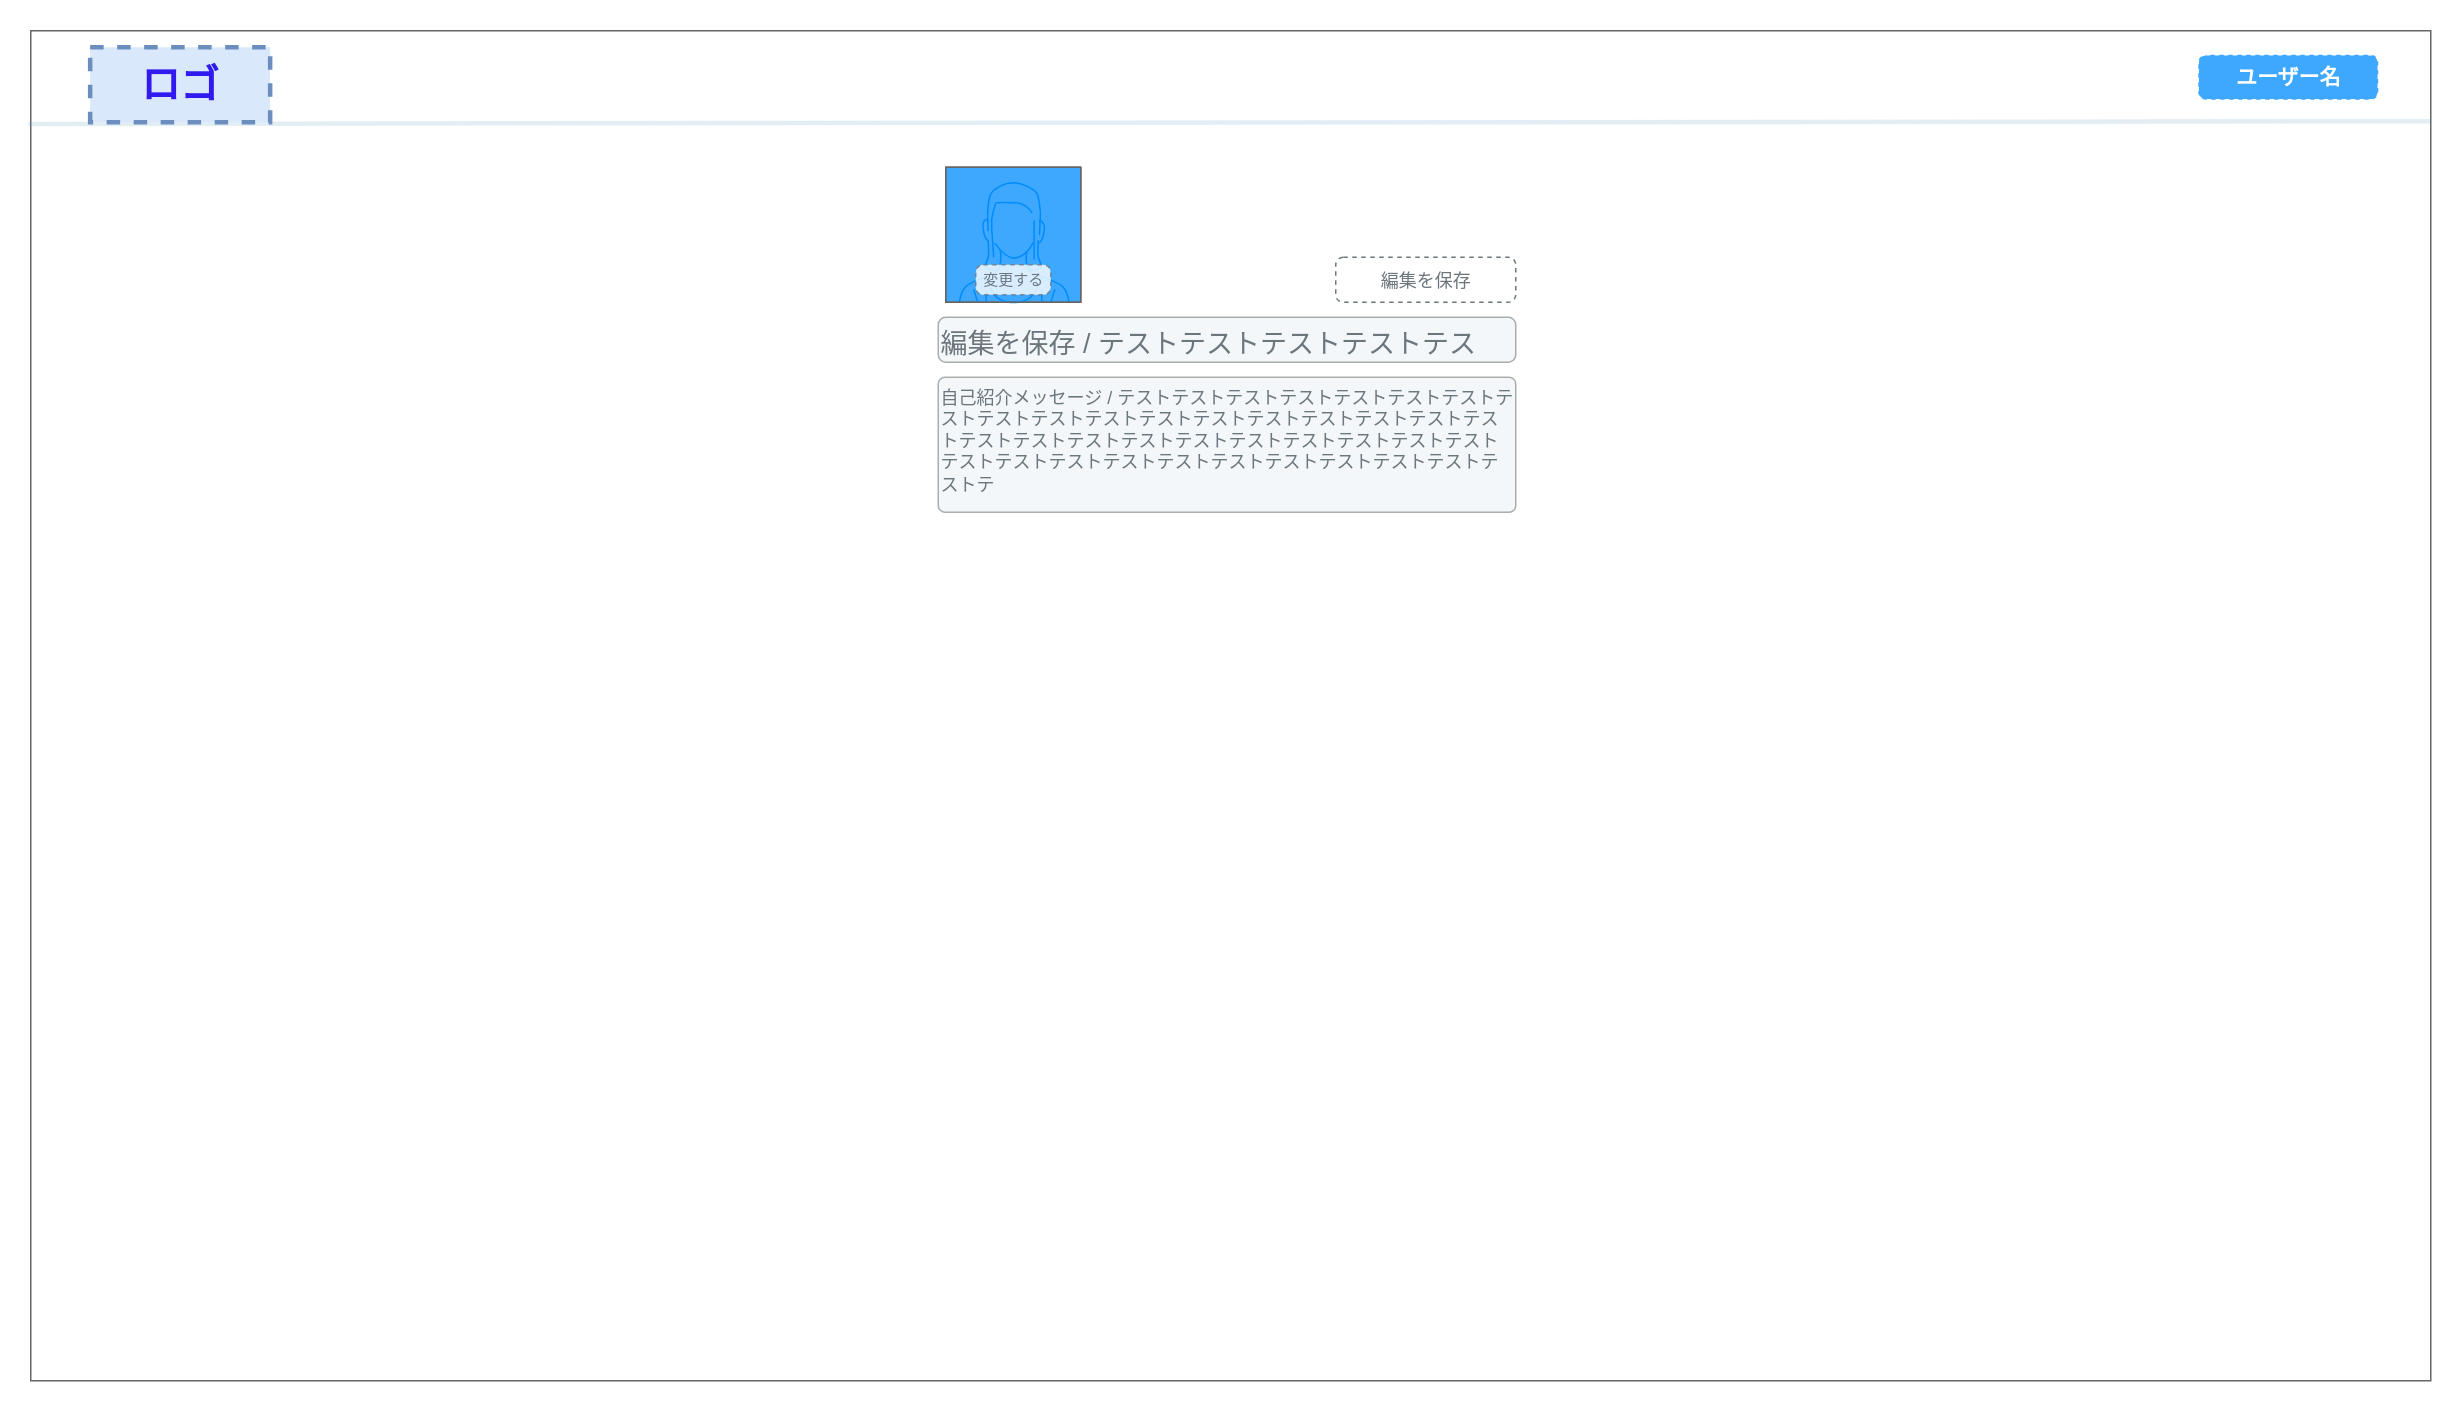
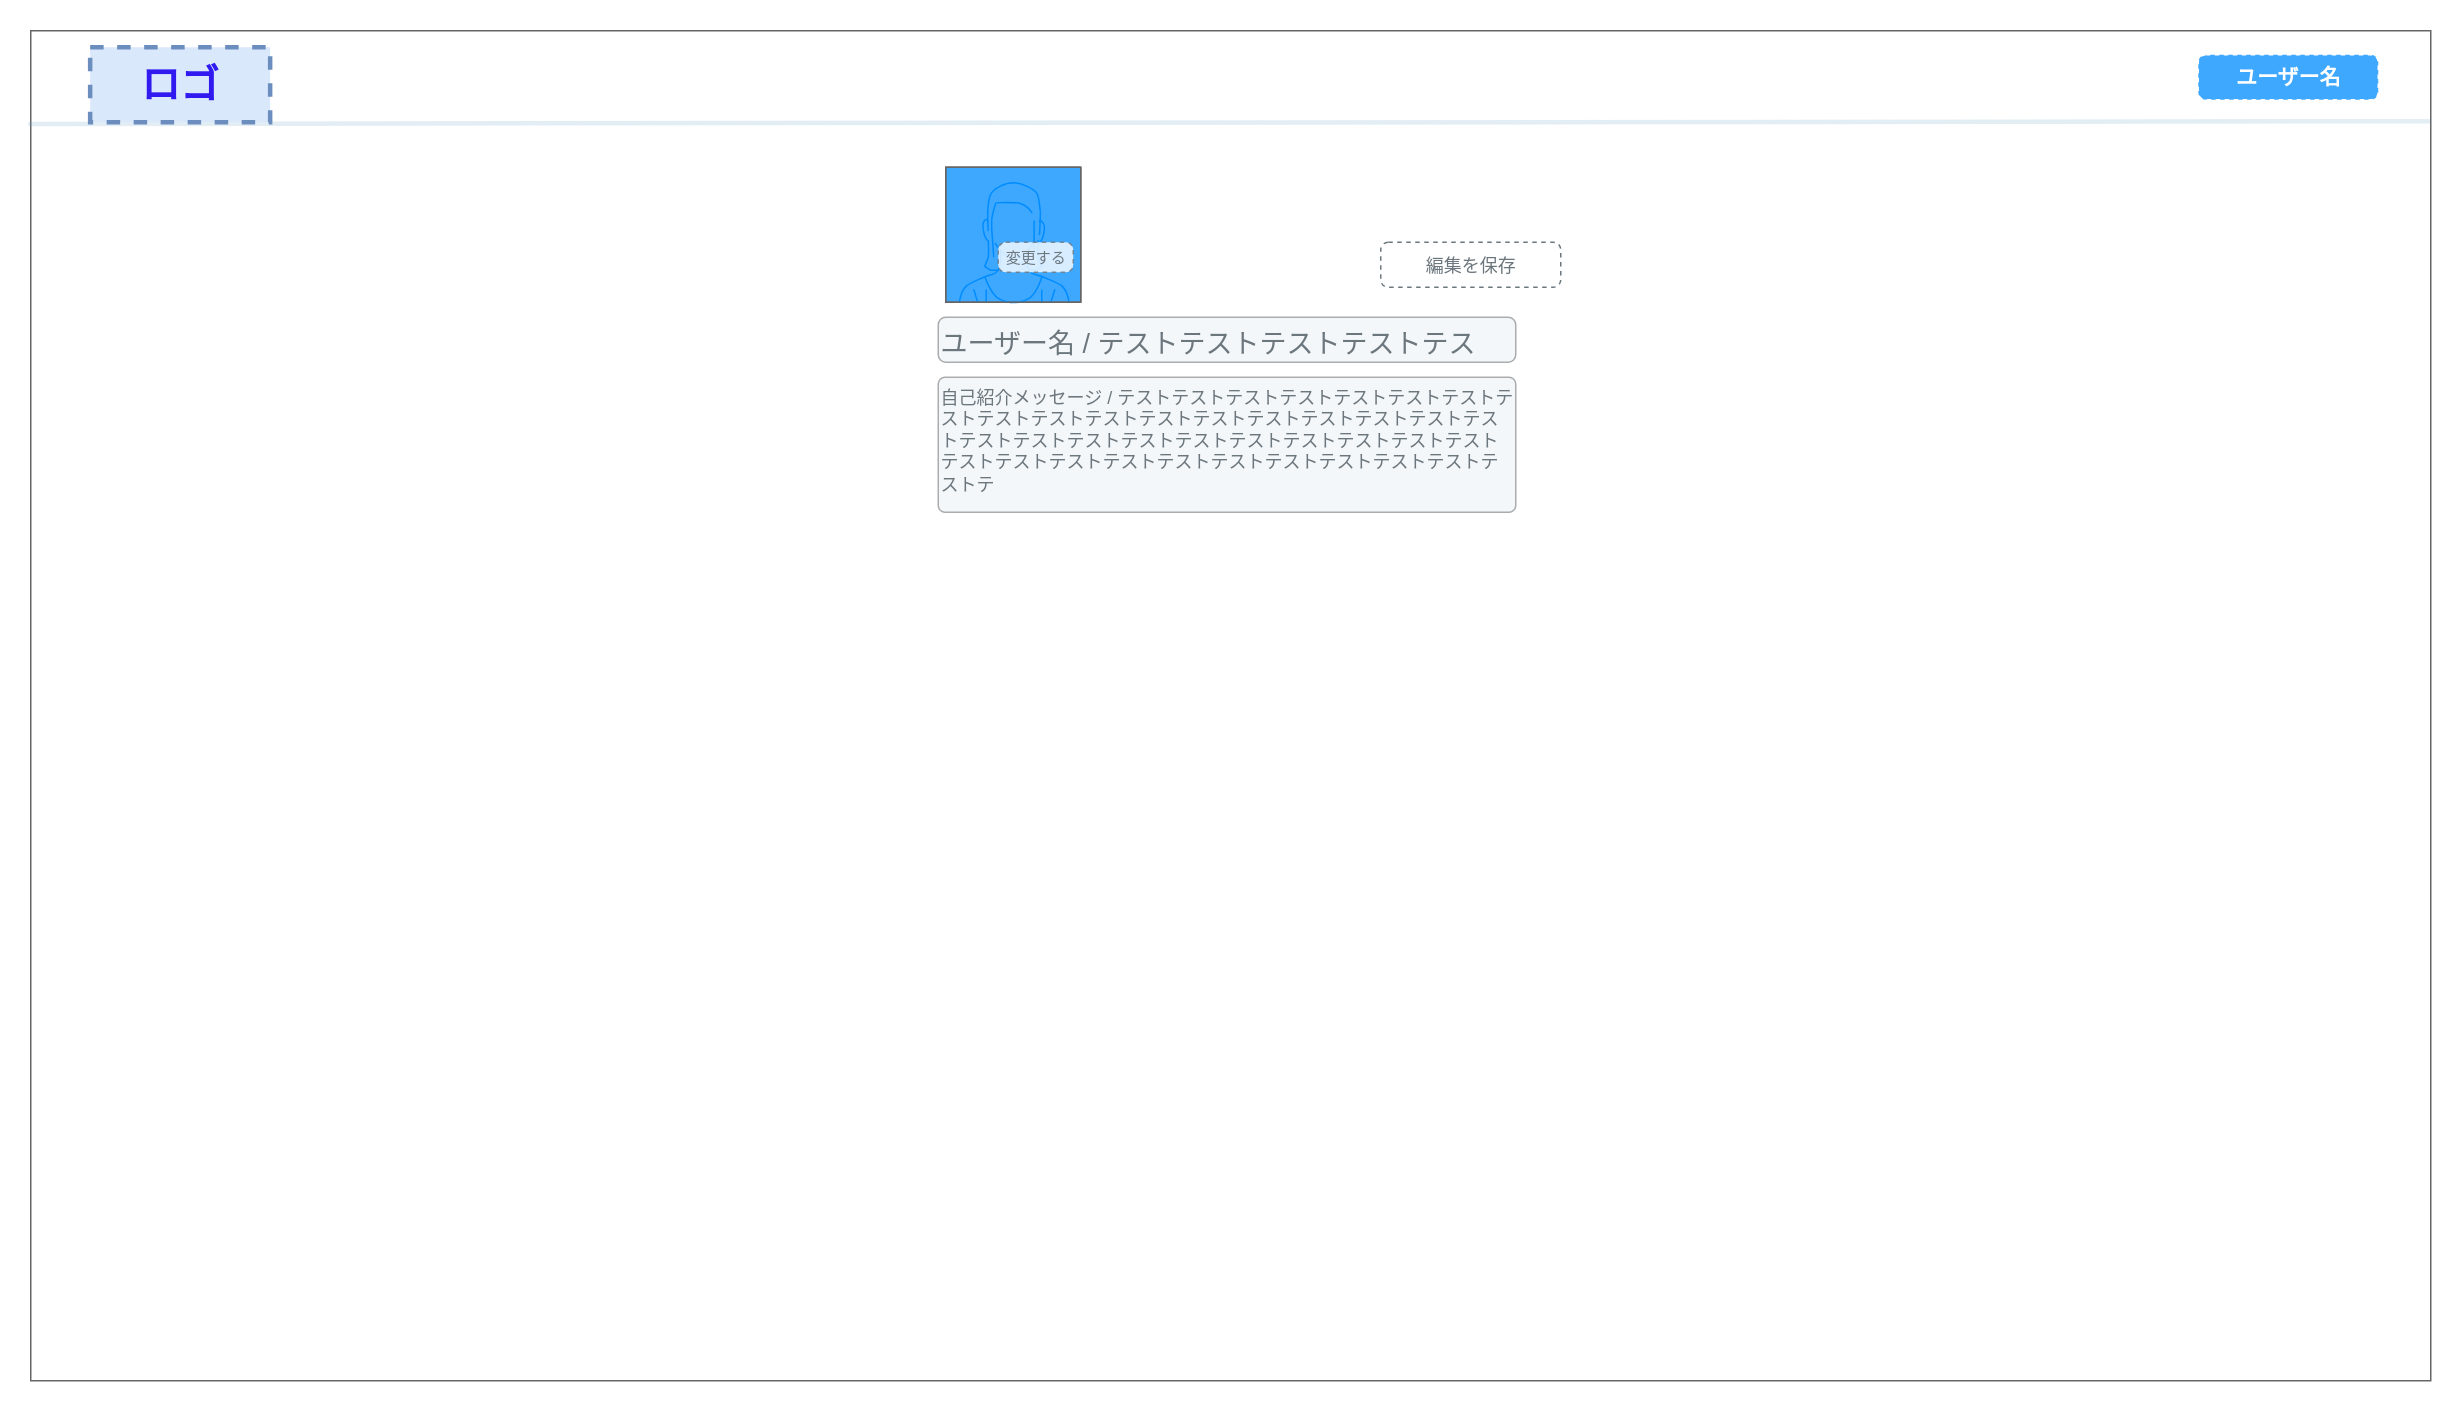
node "変更する": moved (1013, 280) -> (1036, 257)
node "編集を保存": moved (1426, 280) -> (1471, 265)
node "編集を保存 / テストテストテストテストテス": label "編集を保存 / テストテストテストテストテス" -> "ユーザー名 / テストテストテストテストテス"
